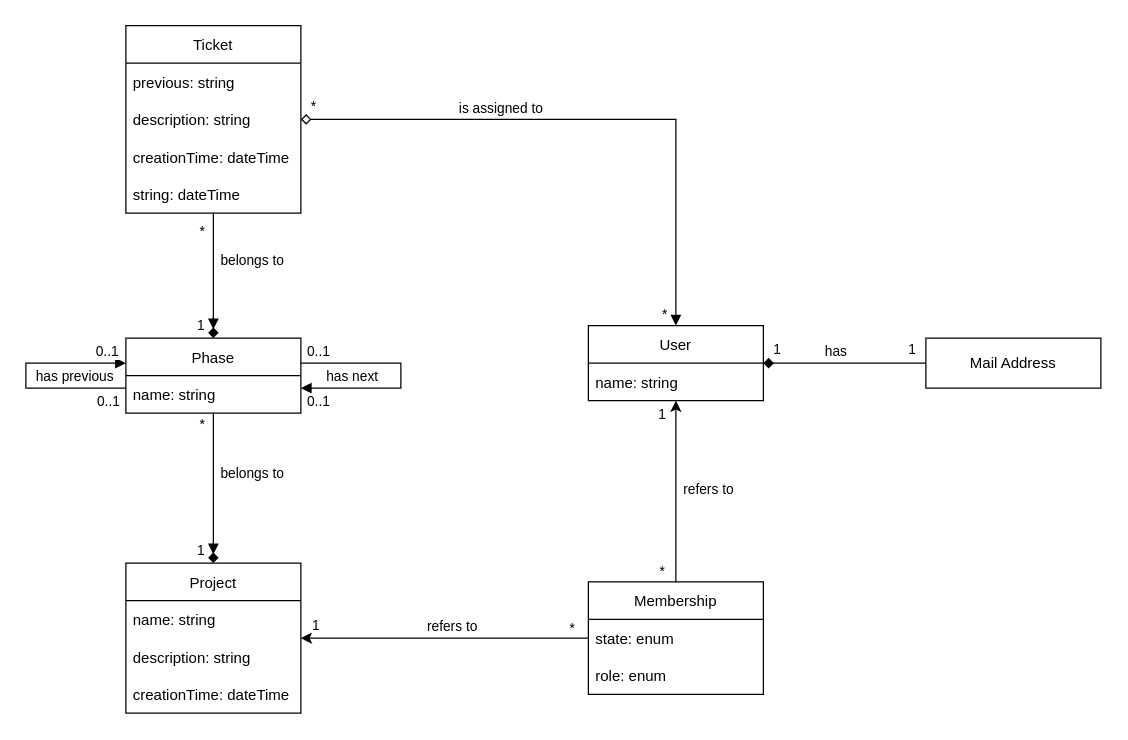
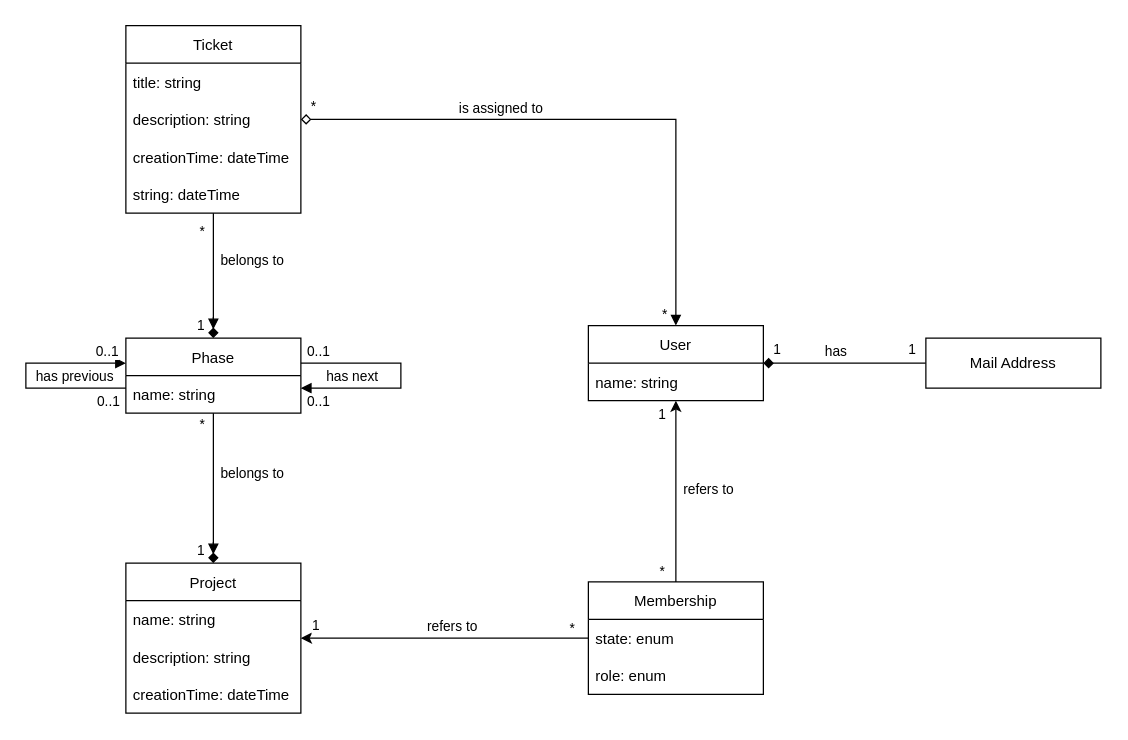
node "previous: string": label "previous: string" -> "title: string"
